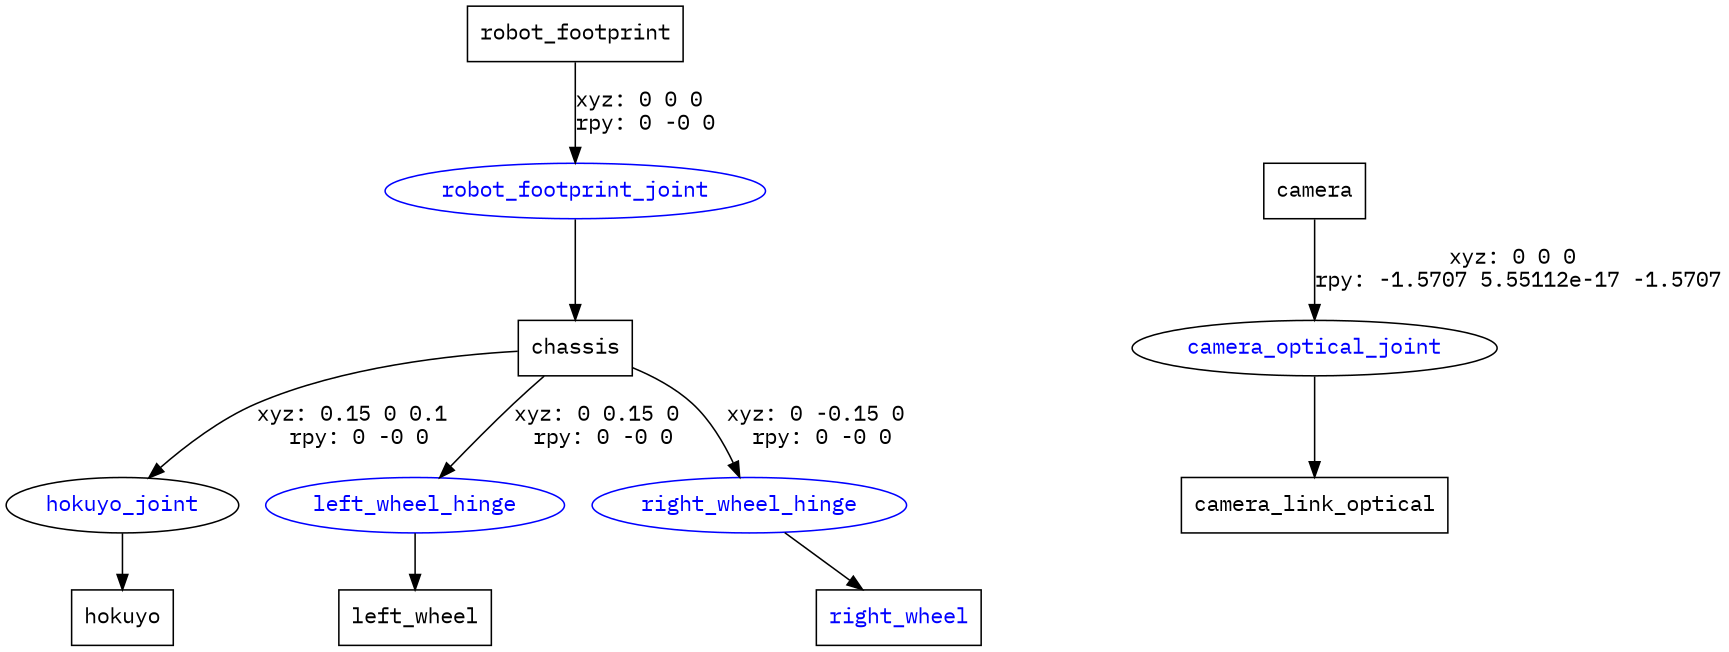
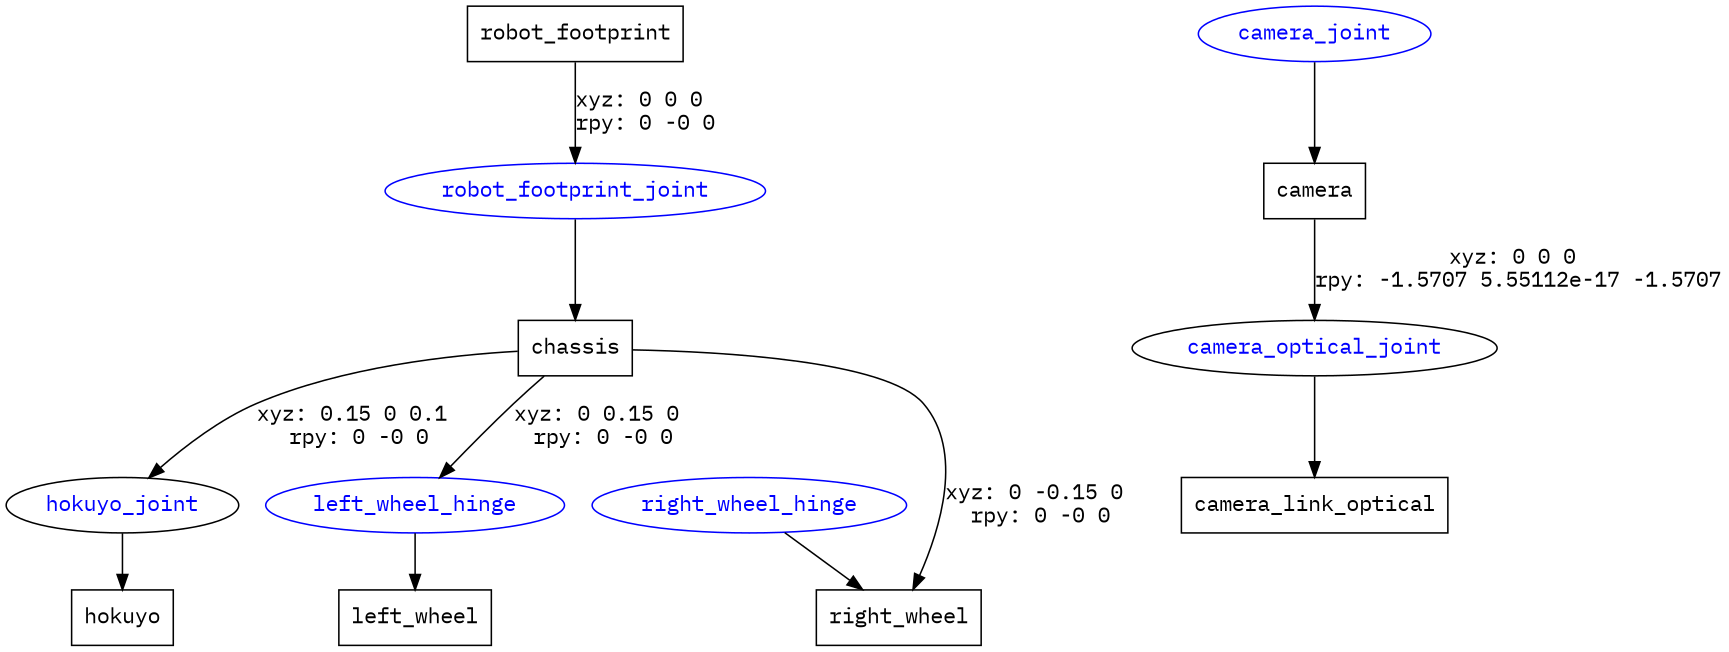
node "camera_joint": added
edge "chassis" -> "right_wheel_hinge": now "chassis" -> "right_wheel"
node "right_wheel": fontcolor blue -> black
